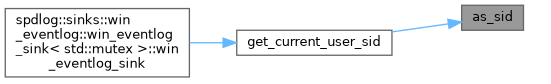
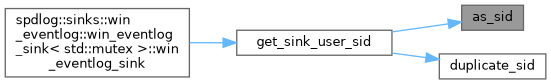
node "get_current_user_sid": label "get_current_user_sid" -> "get_sink_user_sid"
node "duplicate_sid": added
